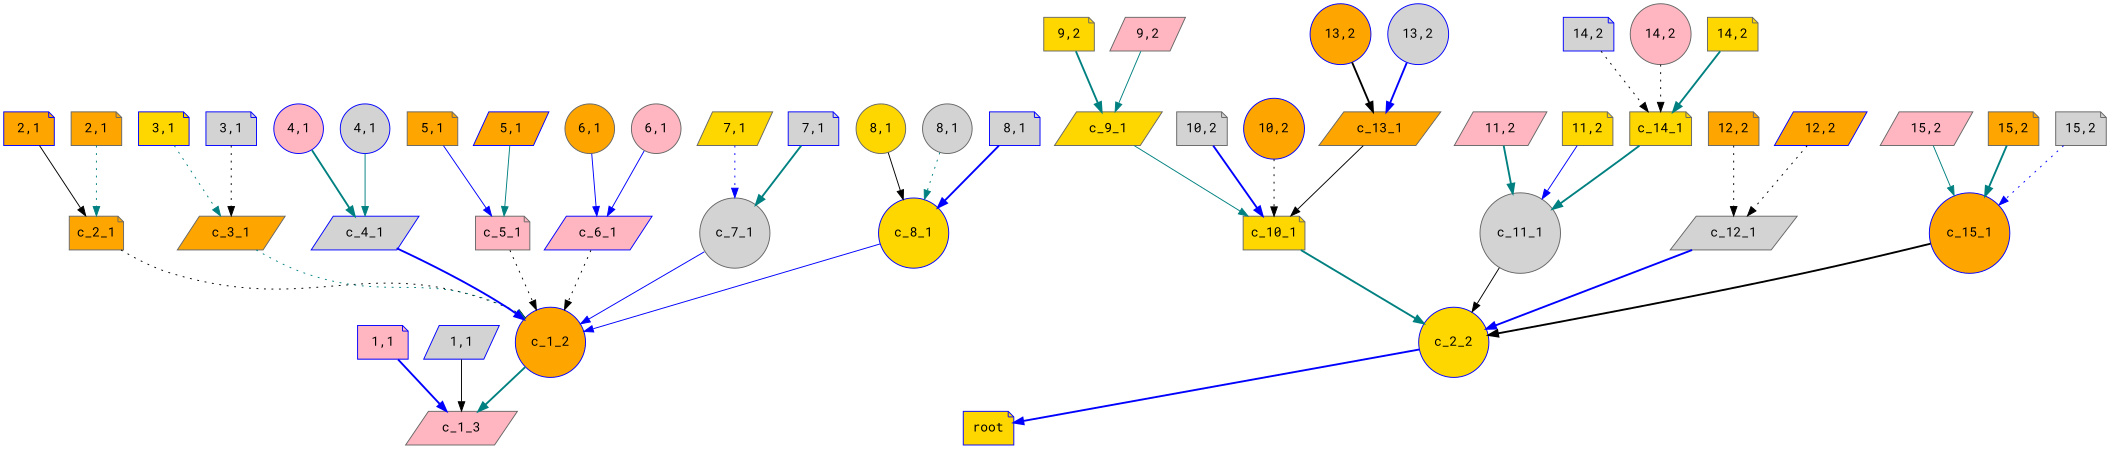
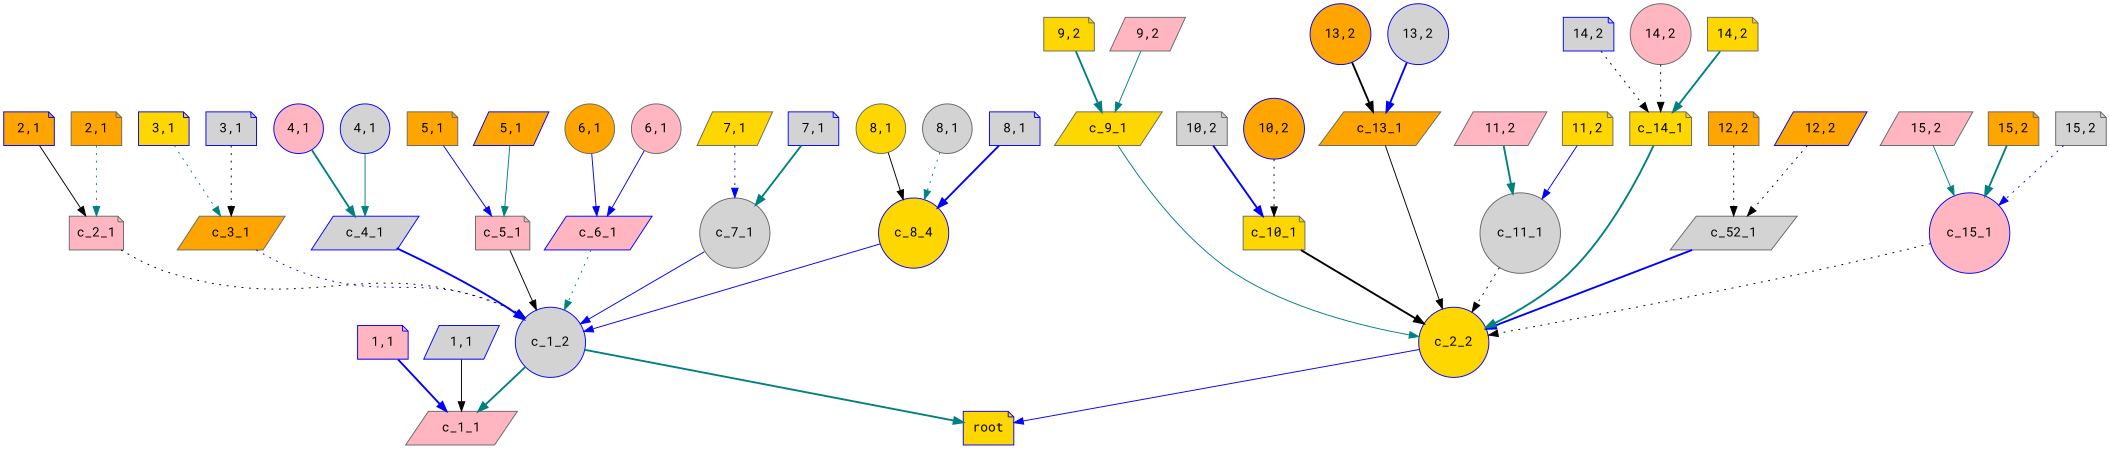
edge "c_14_1" -> "c_11_1": now "c_14_1" -> "c_2_2"
edge "c_13_1" -> "c_10_1": now "c_13_1" -> "c_2_2"
edge "c_9_1" -> "c_10_1": now "c_9_1" -> "c_2_2"
node "c_2_1": fillcolor orange -> lightpink
node "c_8_1": label "c_8_1" -> "c_8_4"
node "c_12_1": label "c_12_1" -> "c_52_1"
node "c_15_1": fillcolor orange -> lightpink
edge "c_5_1" -> "c_1_2": style dotted -> solid
edge "c_6_1" -> "c_1_2": color black -> teal
edge "c_3_1" -> "c_1_2": color teal -> blue
edge "c_10_1" -> "c_2_2": color teal -> black
edge "c_11_1" -> "c_2_2": style solid -> dotted
edge "c_15_1" -> "c_2_2": style bold -> dotted
node "c_1_2": fillcolor orange -> lightgrey
edge "c_1_2" -> "root": added
edge "c_2_2" -> "root": style bold -> solid
node "c_1_3": label "c_1_3" -> "c_1_1"
